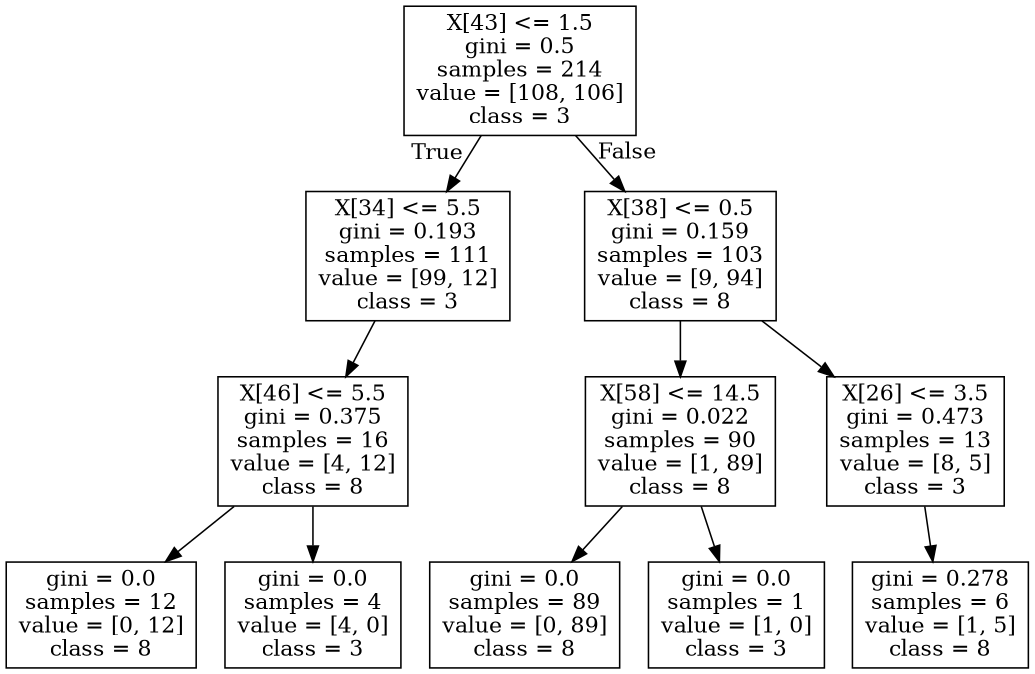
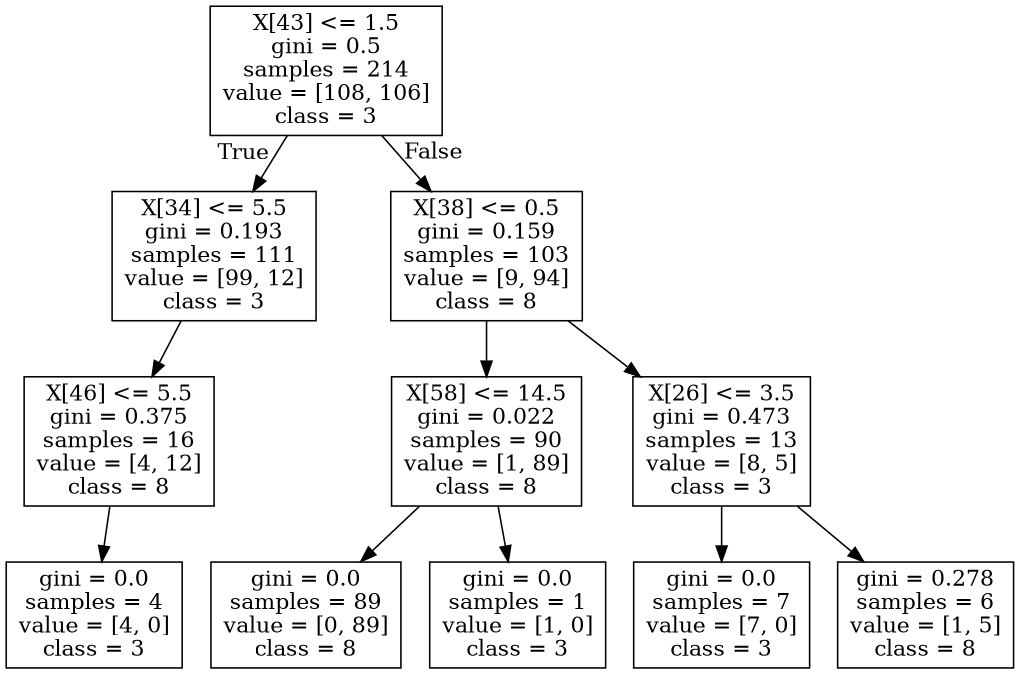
node "gini = 0.0 samples = 12 value = [0, 12] class = 8": removed
node "gini = 0.0 samples = 7 value = [7, 0] class = 3": added
